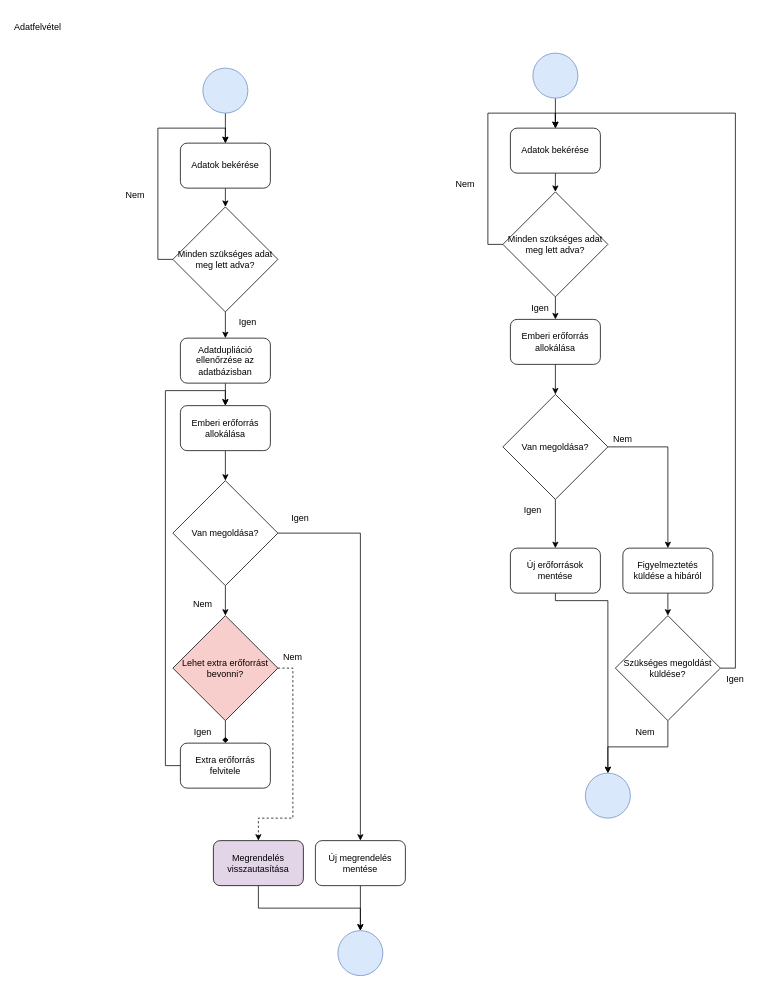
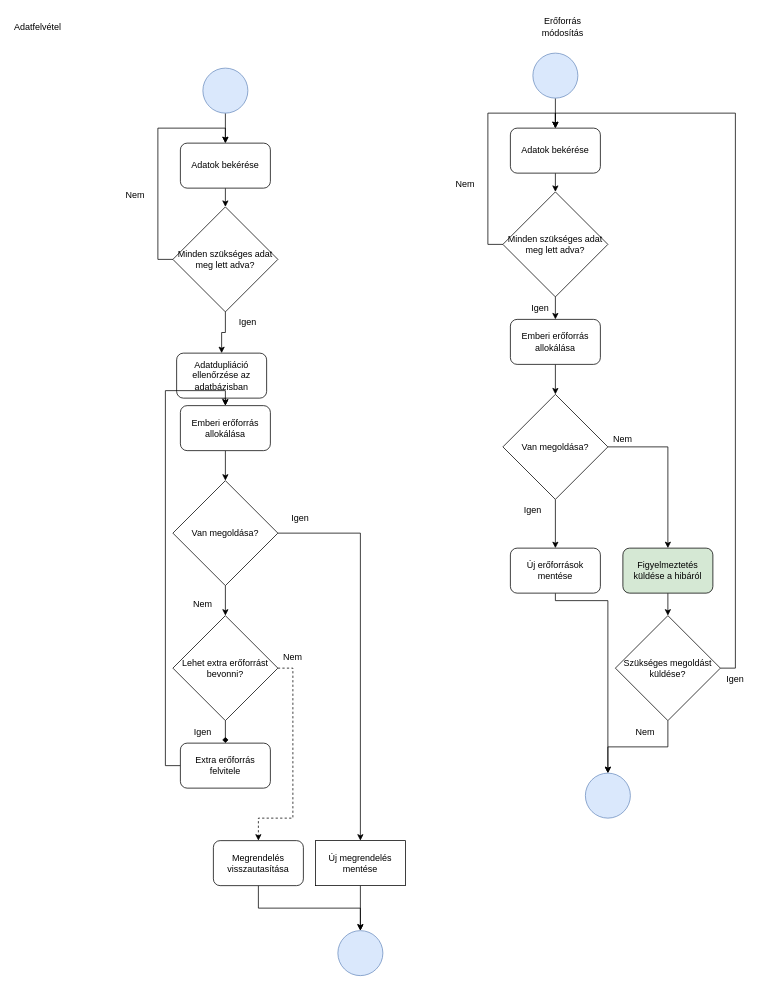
node "Erőforrás módosítás": added
node "Adatdupliáció ellenőrzése az adatbázisban": moved (225, 360) -> (222, 375)
node "Figyelmeztetés küldése a hibáról": fillcolor #ffffff -> #d5e8d4
node "Lehet extra erőforrást bevonni?": fillcolor #f8cecc -> #ffffff
node "Megrendelés visszautasítása": fillcolor #e1d5e7 -> #ffffff
node "Új megrendelés mentése": shape rounded rectangle -> rectangle
